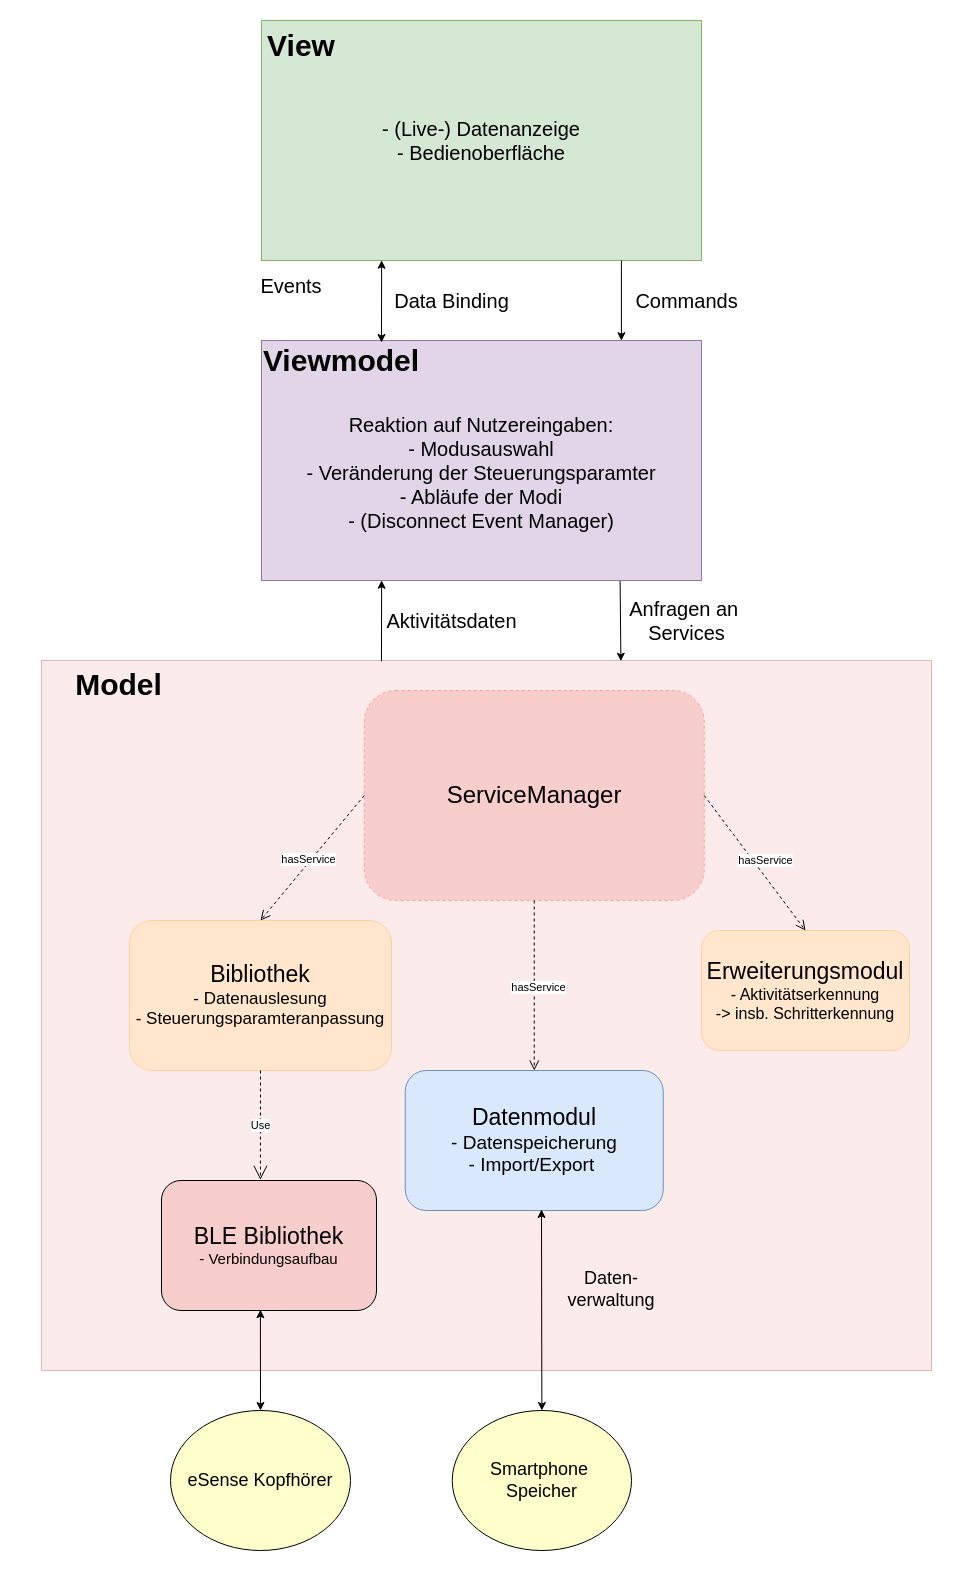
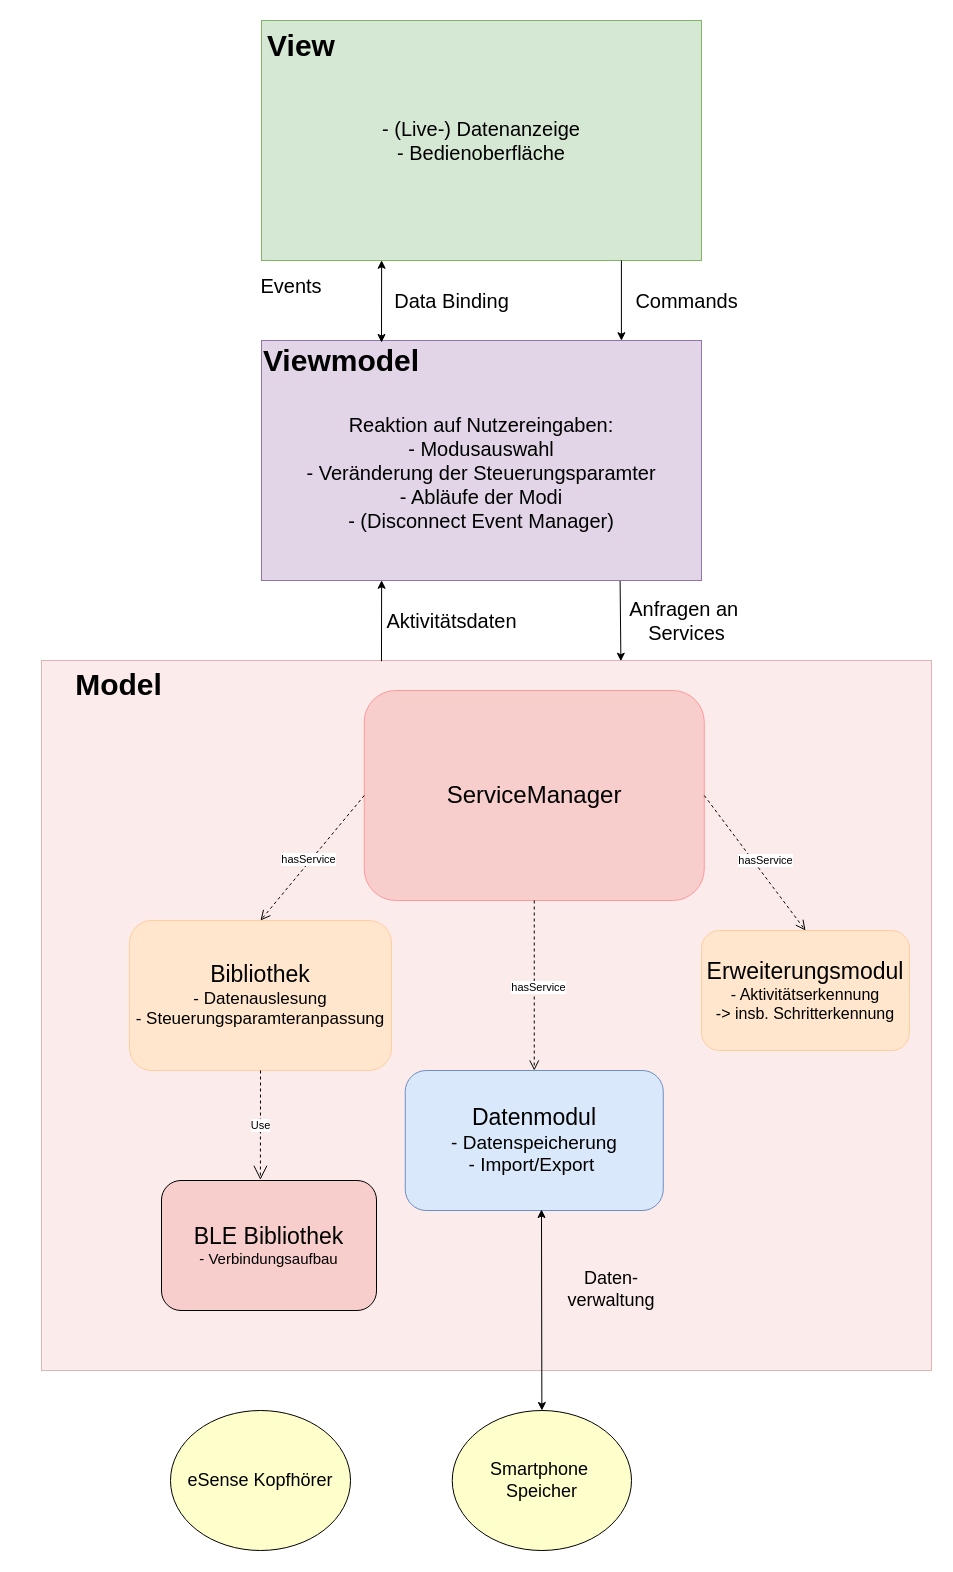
node "ServiceManager": style dashed -> solid
edge "BLE Bibliothek - Verbindungsaufbau" -- "eSense Kopfhörer": removed
